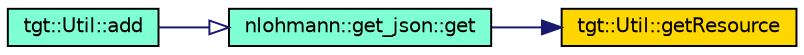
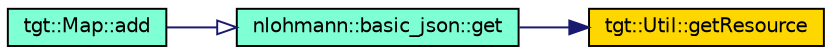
node "tgt::Util::add": label "tgt::Util::add" -> "tgt::Map::add"
node "nlohmann::get_json::get": label "nlohmann::get_json::get" -> "nlohmann::basic_json::get"
